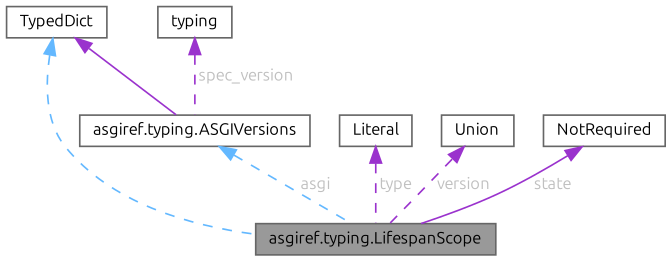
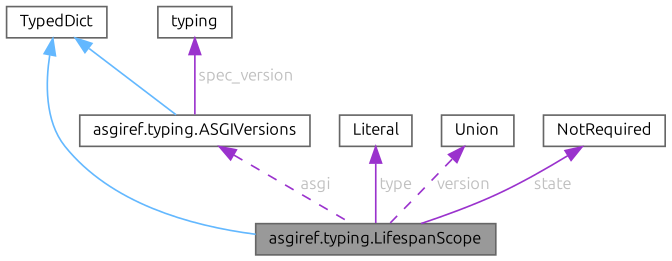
edge "asgiref.typing.ASGIVersions" -> "TypedDict": color darkorchid3 -> steelblue1
edge "asgiref.typing.ASGIVersions" -> "typing": style dashed -> solid
edge "asgiref.typing.LifespanScope" -> "TypedDict": style dashed -> solid
edge "asgiref.typing.LifespanScope" -> "asgiref.typing.ASGIVersions": color steelblue1 -> darkorchid3
edge "asgiref.typing.LifespanScope" -> "Literal": style dashed -> solid
